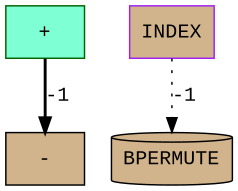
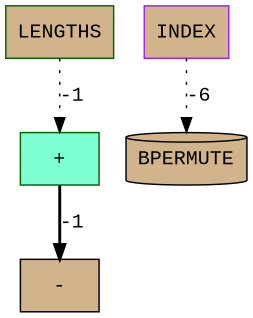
node "LENGTHS": added
edge "INDEX" -> "BPERMUTE": label "-1" -> "-6"
